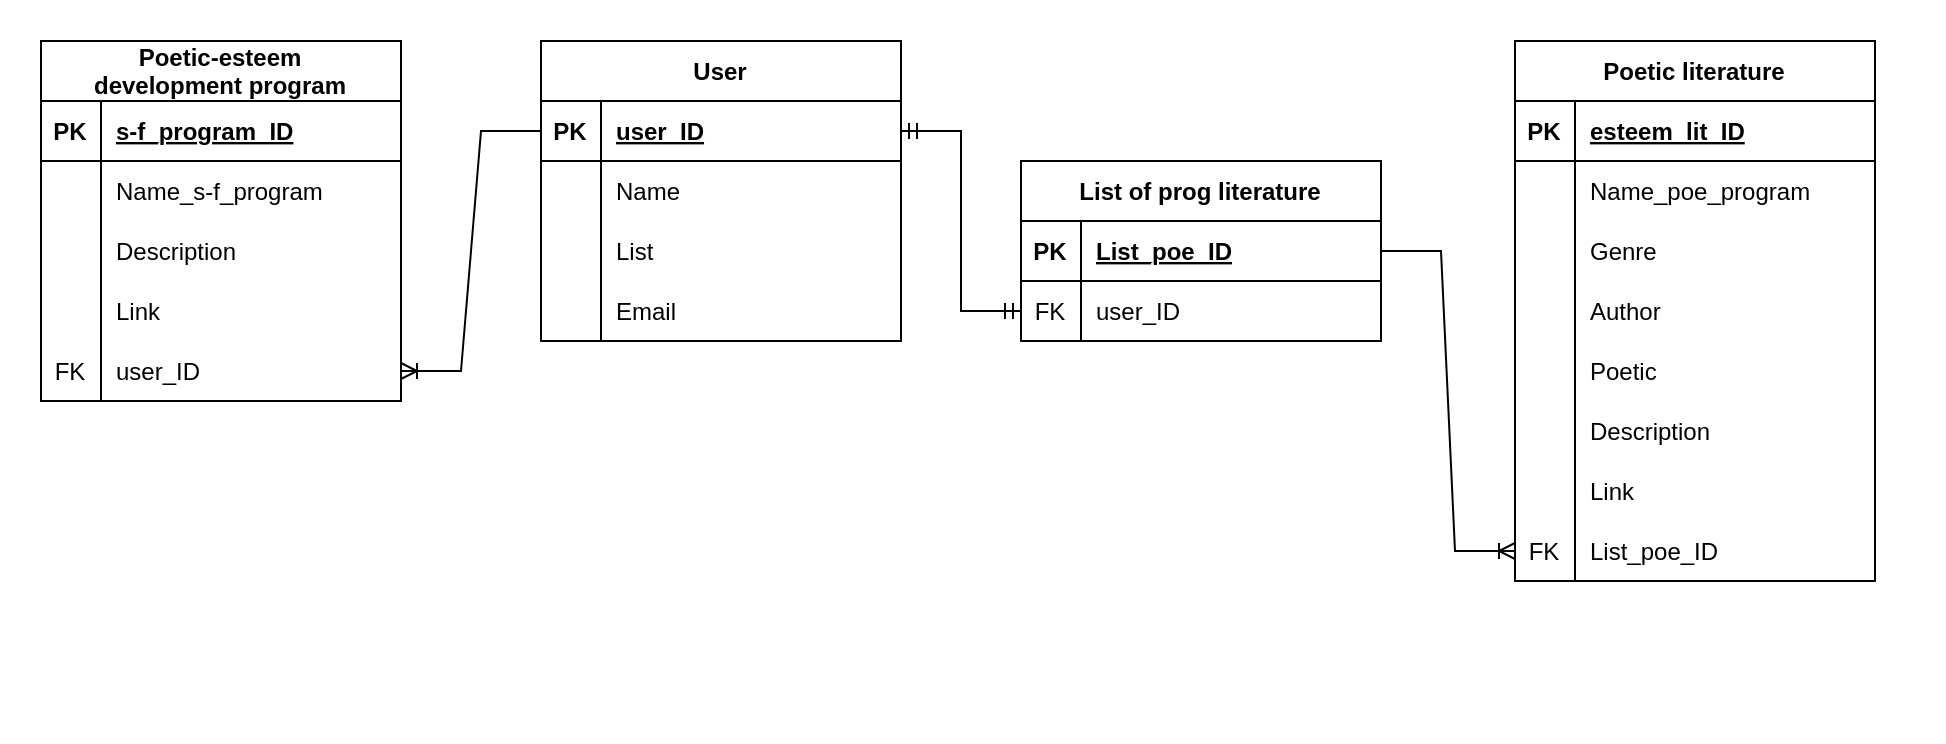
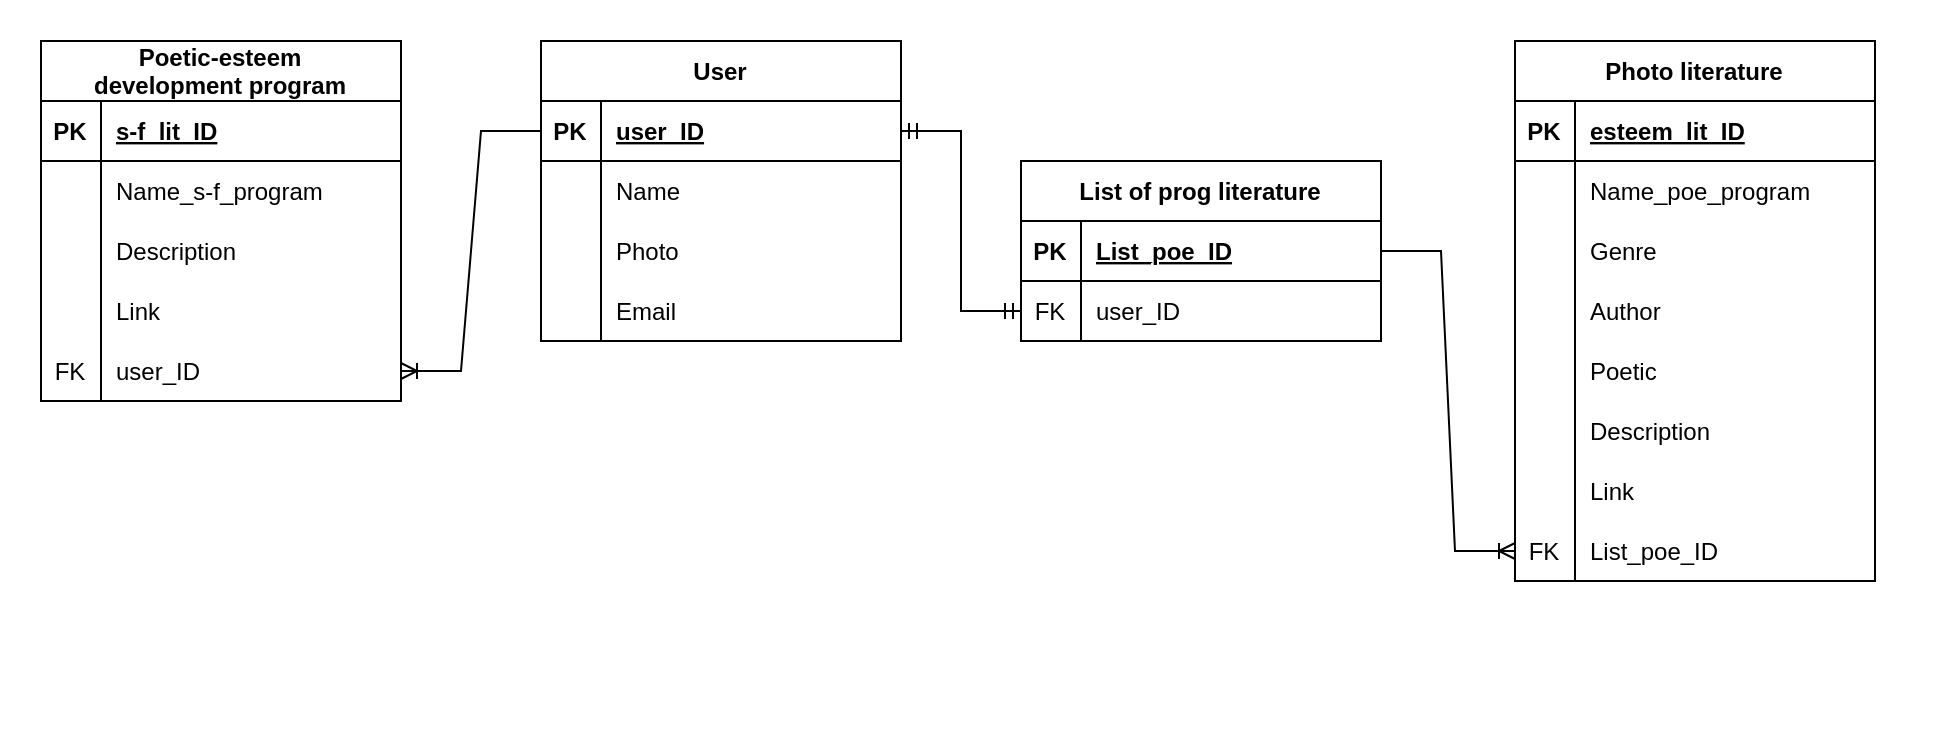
node "Poetic literature": label "Poetic literature" -> "Photo literature"
node "s-f_program_ID": label "s-f_program_ID" -> "s-f_lit_ID"
node "List": label "List" -> "Photo"
